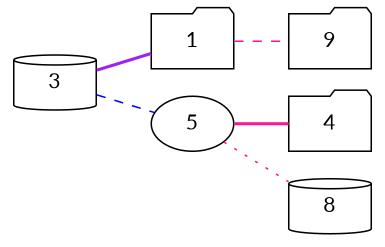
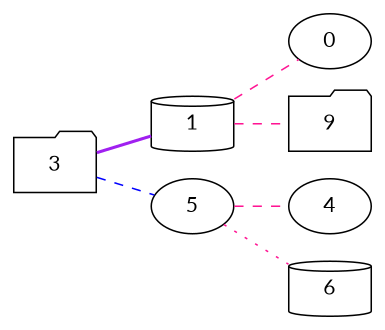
node "1": shape folder -> cylinder
node "0": added
node "3": shape cylinder -> folder
edge "5" -- "4": style bold -> dashed
node "4": shape folder -> ellipse
node "8": label "8" -> "6"
